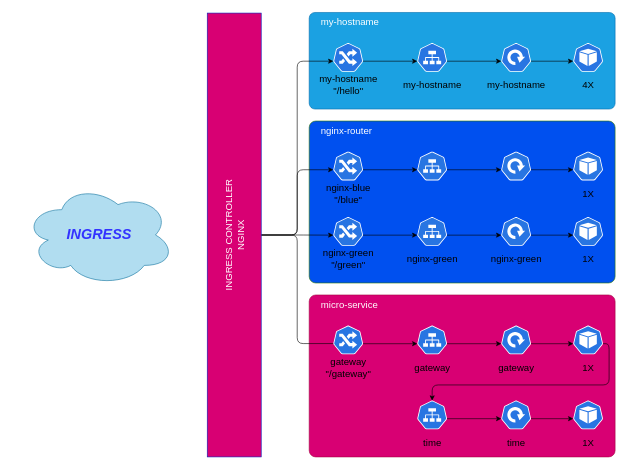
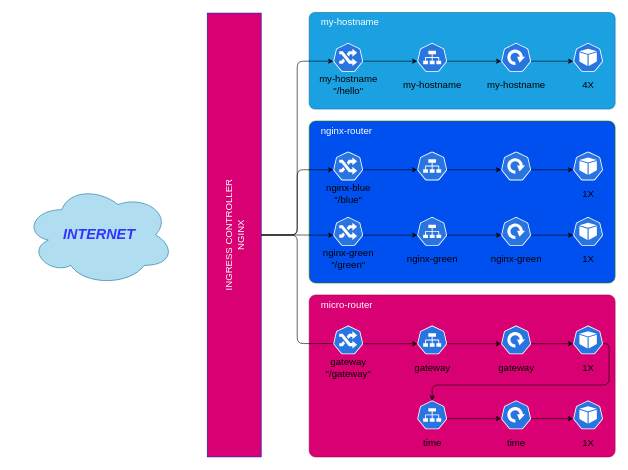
node "INGRESS": label "INGRESS" -> "INTERNET"
node "micro-service": label "micro-service" -> "micro-router"
